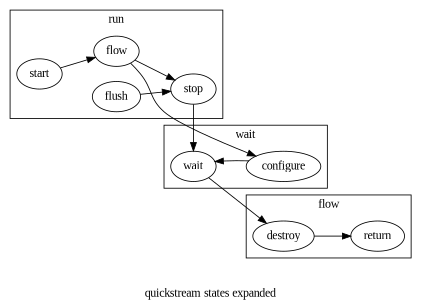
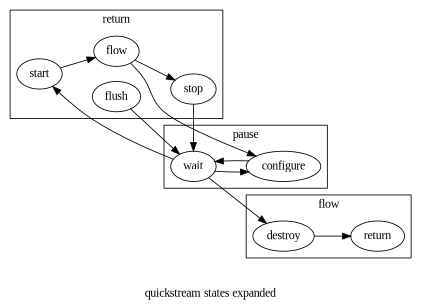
cluster "run": label "run" -> "return"
edge "flush" -> "stop": now "flush" -> "wait"
edge "wait" -> "start": added
cluster "wait": label "wait" -> "pause"
edge "wait" -> "configure": added
